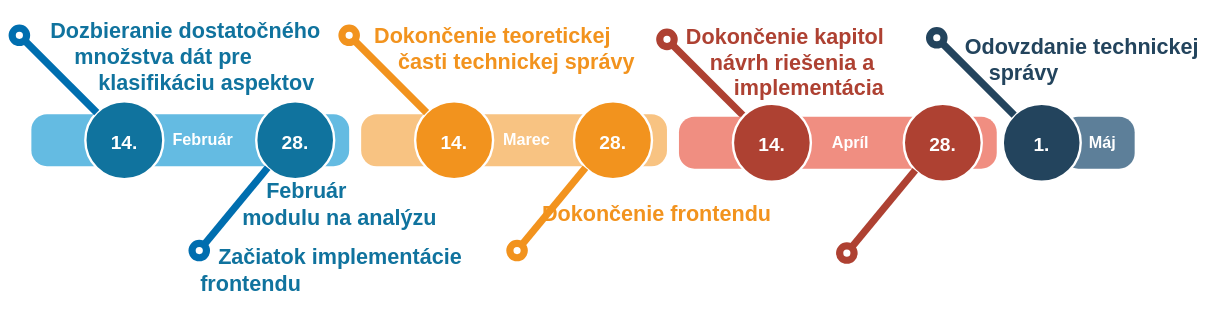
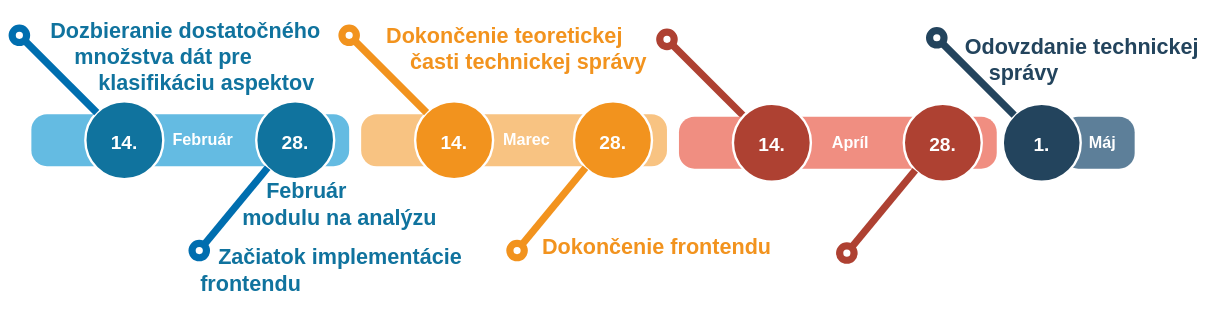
node "Dokončenie teoretickej časti technickej správy": moved (511, 48) -> (523, 48)
node "Dokončenie kapitol návrh riešenia a implementácia": removed
node "Dokončenie frontendu": moved (664, 213) -> (664, 246)
